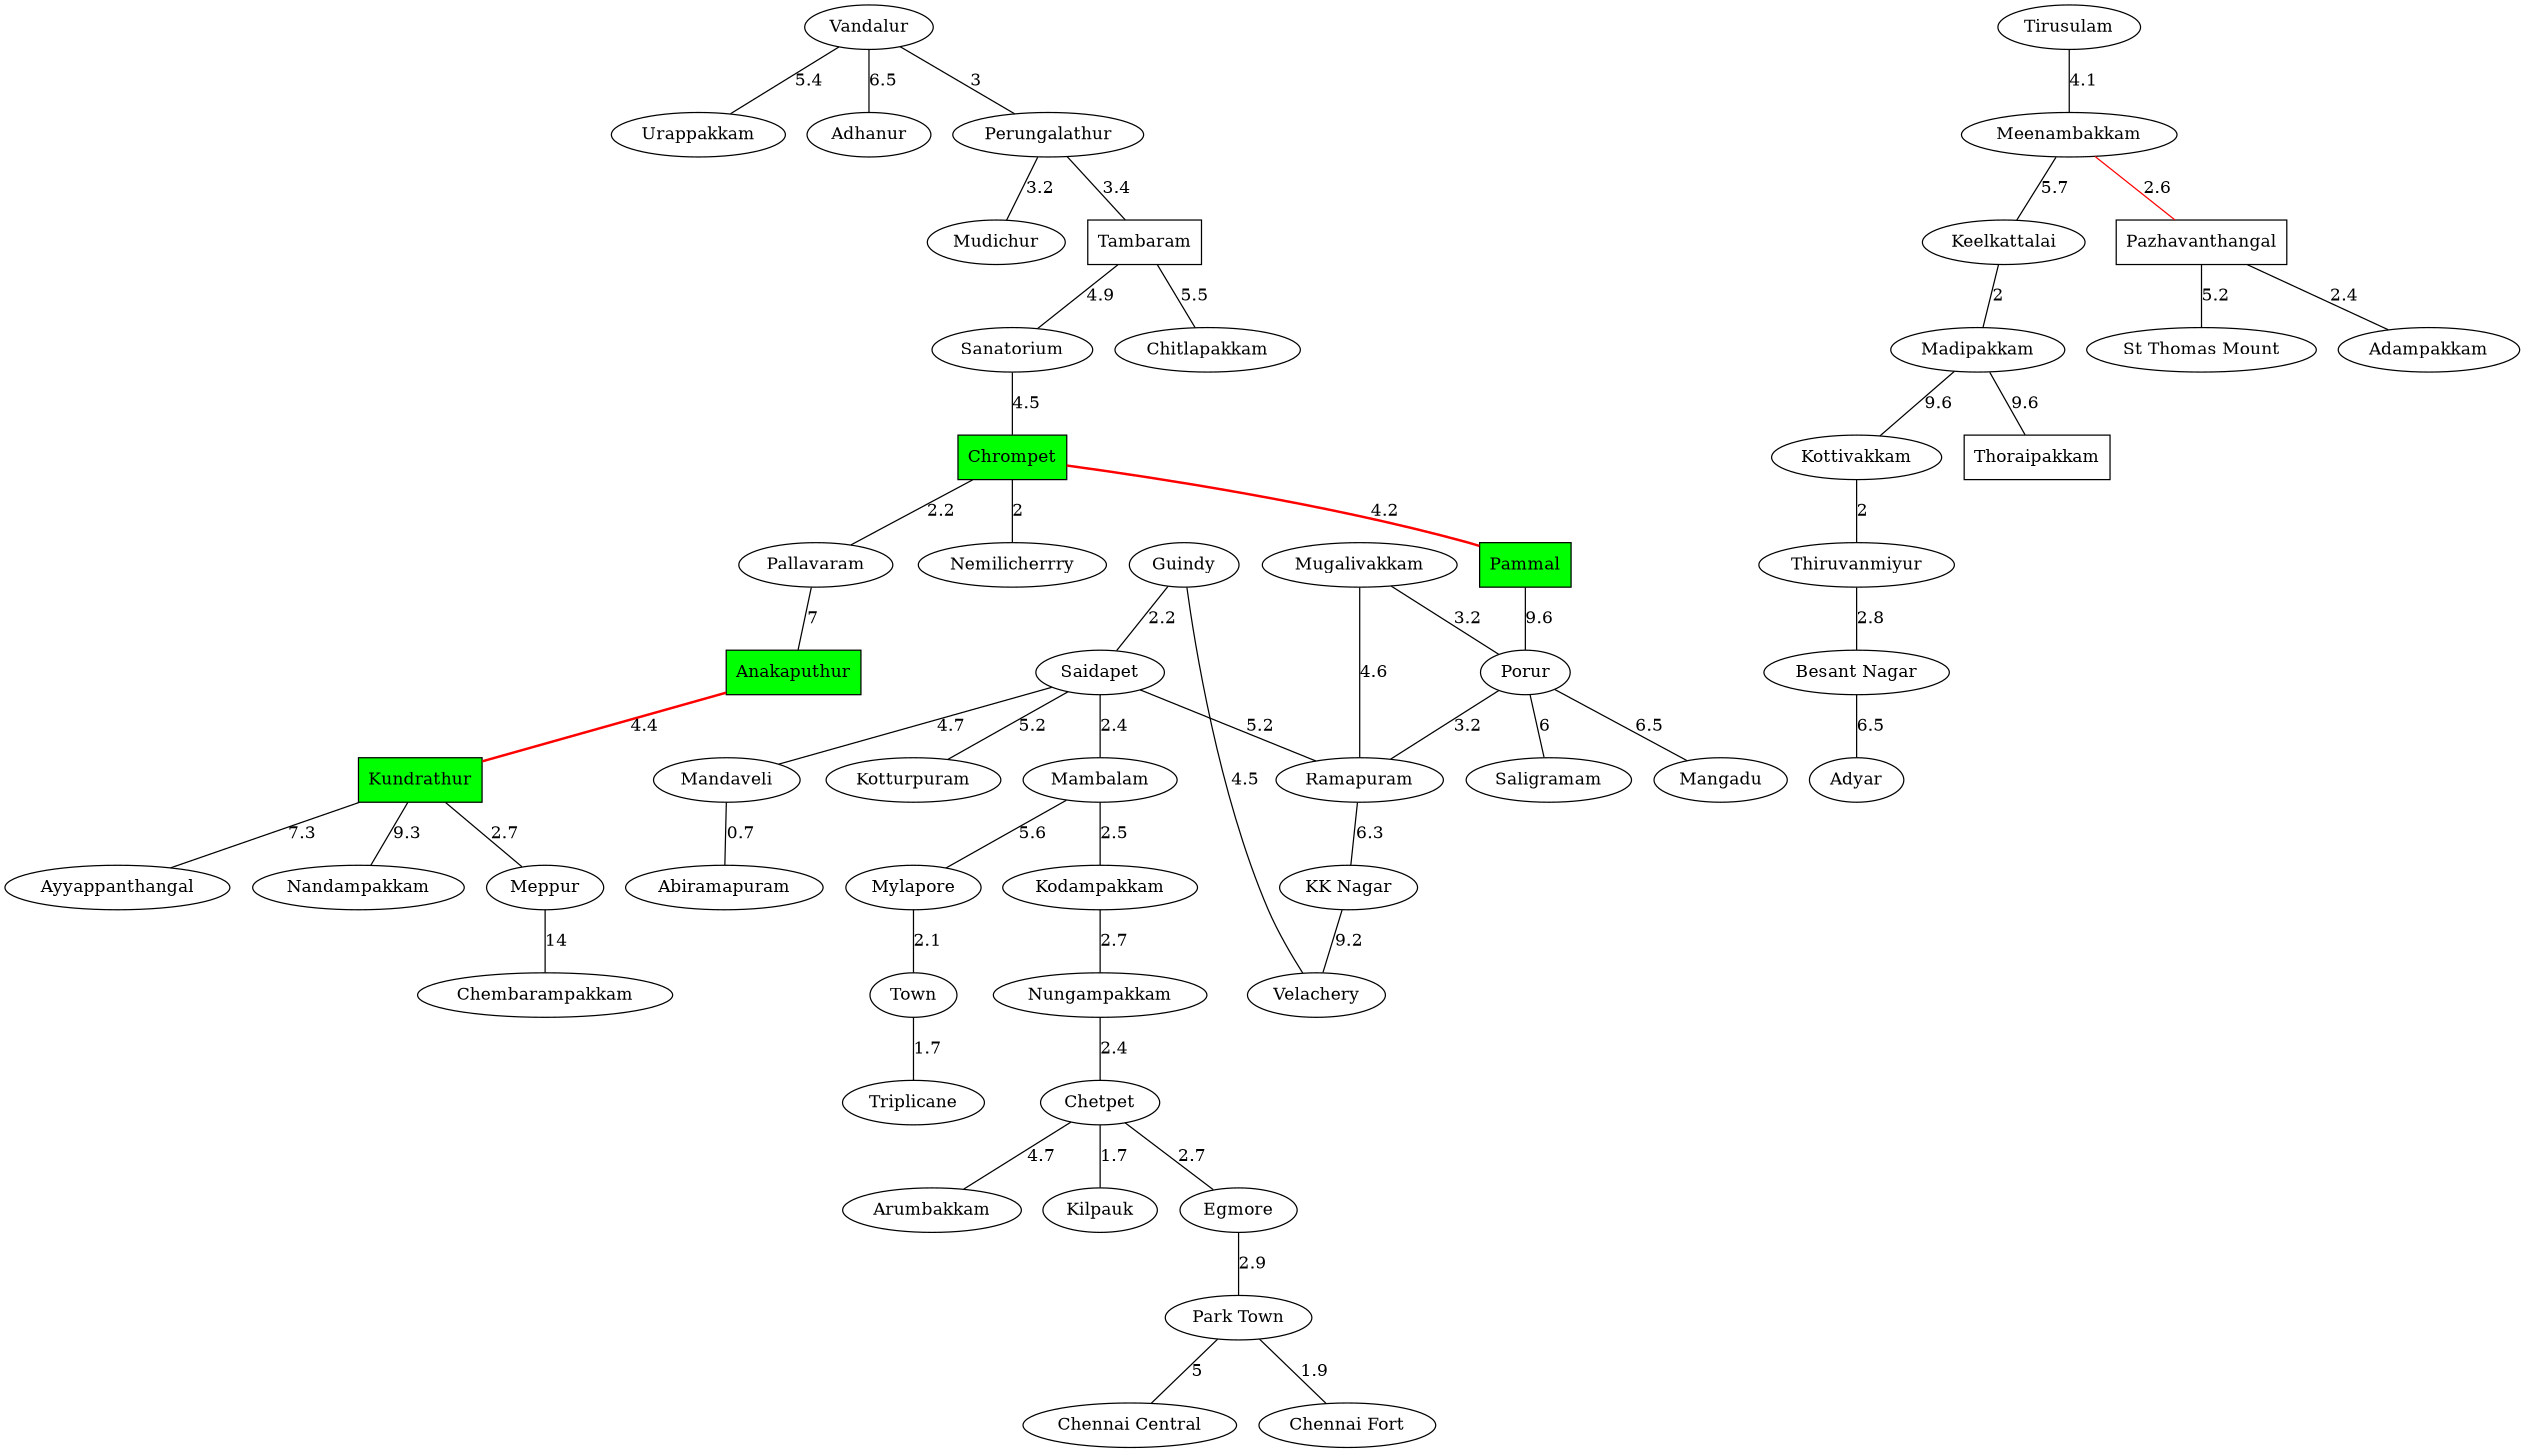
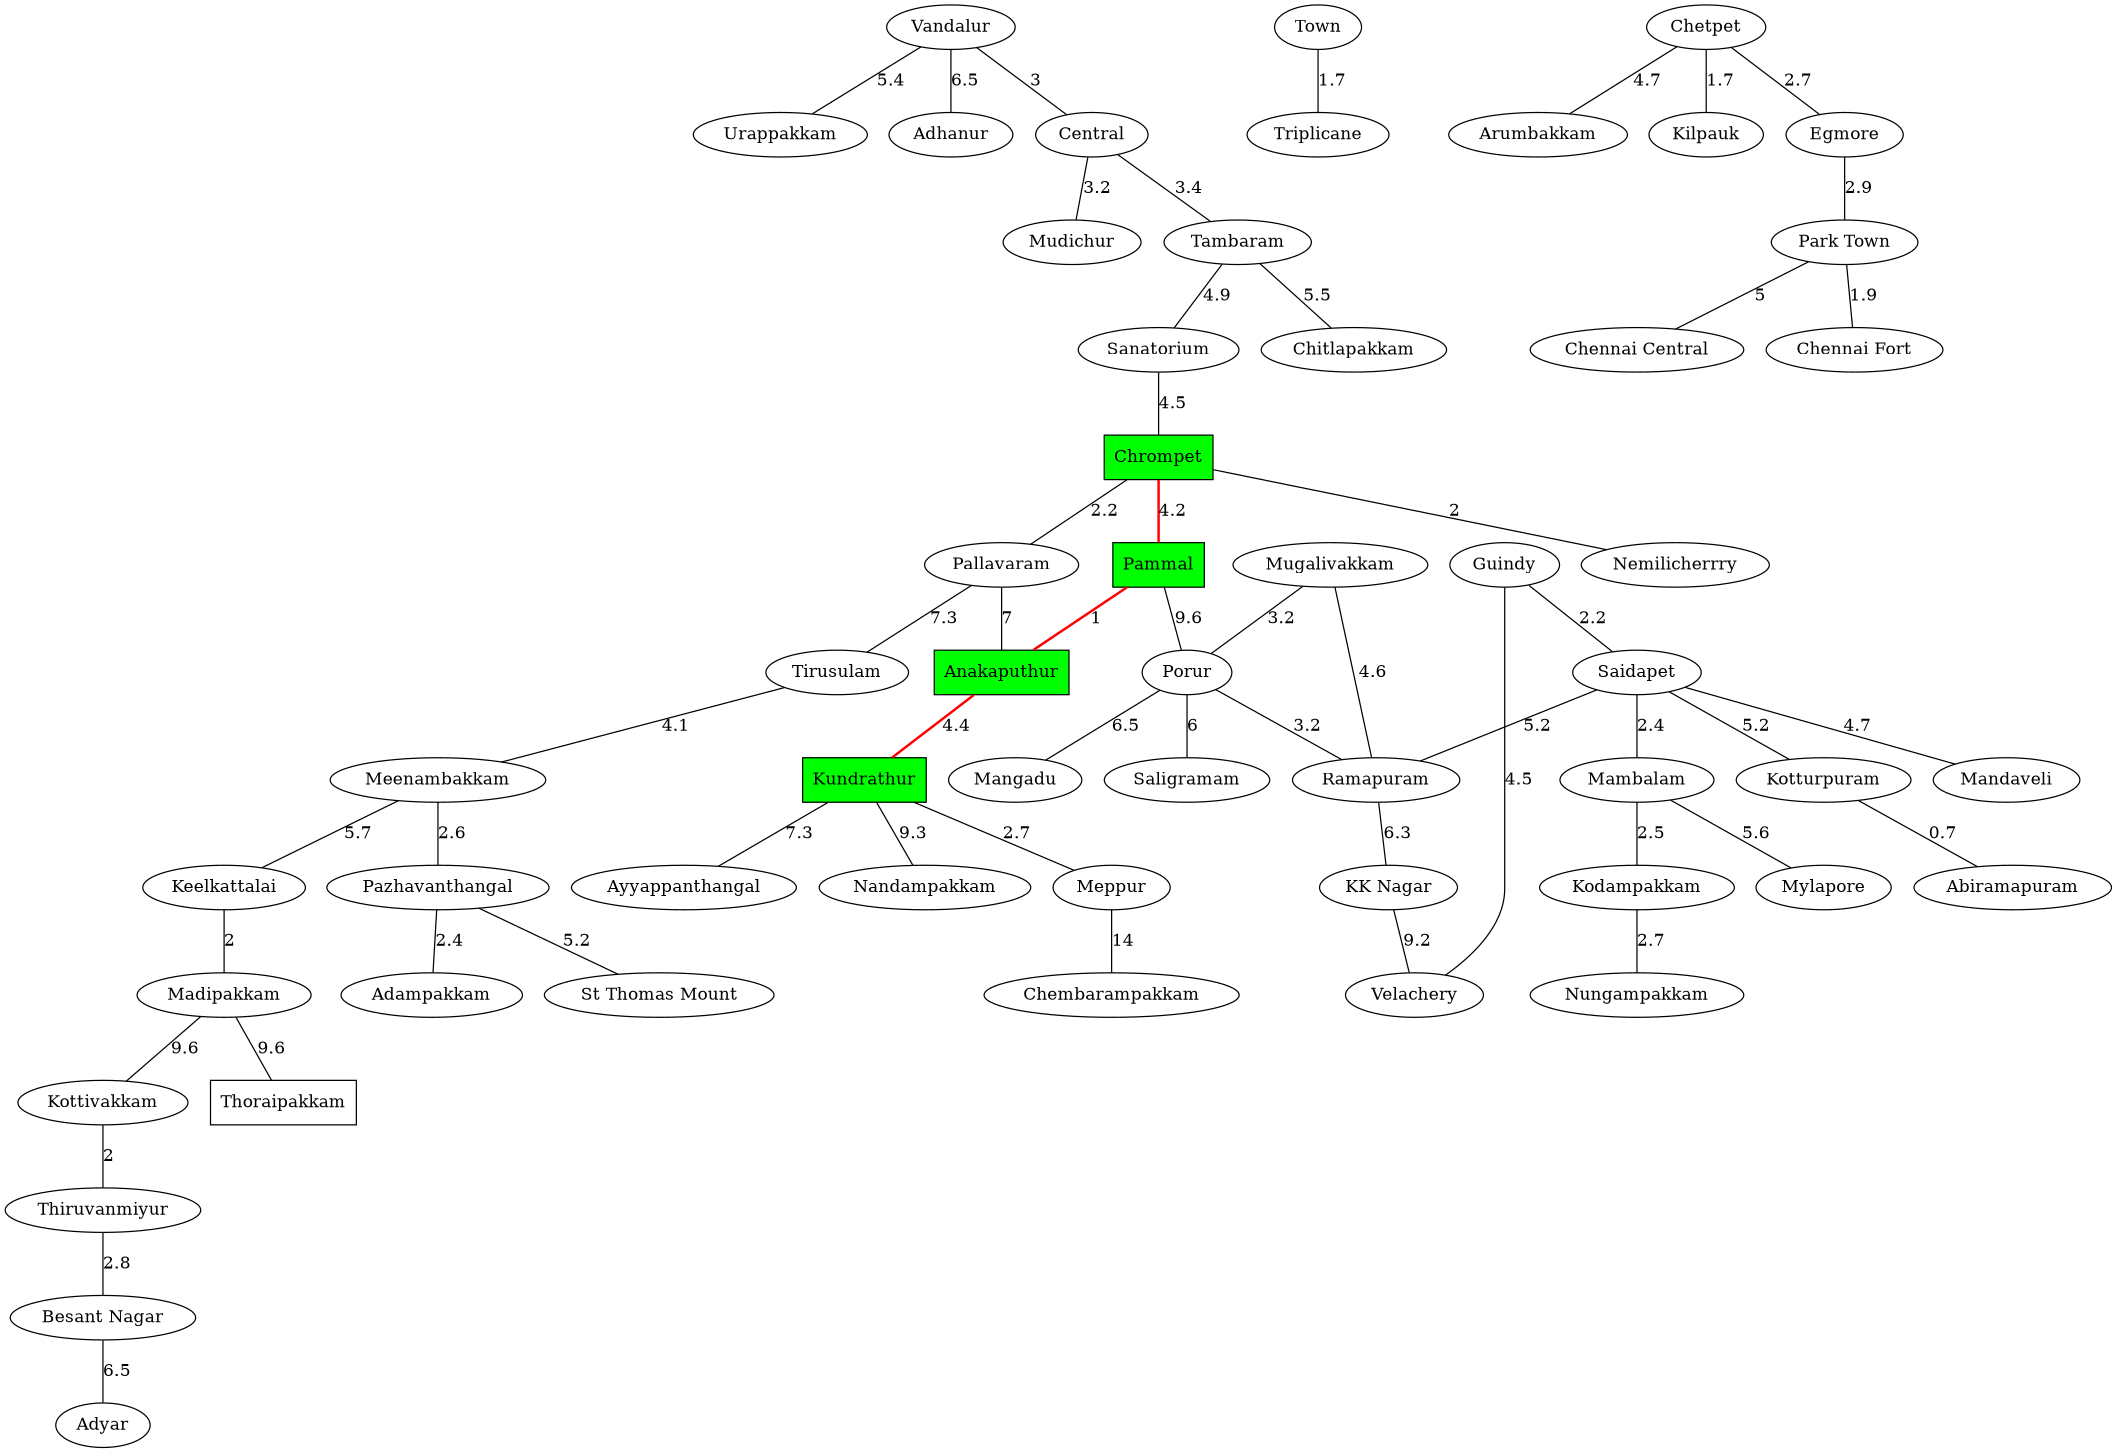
node "Perungalathur": label "Perungalathur" -> "Central"
edge "Meenambakkam" -- "Pazhavanthangal": color red -> black
node "Tambaram": shape box -> ellipse
node "Pazhavanthangal": shape box -> ellipse
edge "Pallavaram" -- "Tirusulam": added, label "7.3"
edge "Pammal" -- "Anakaputhur": added, label "1"
edge "Mandaveli" -- "Abiramapuram": now "Kotturpuram" -- "Abiramapuram"
edge "Mylapore" -- "Town": removed, label "2.1"
edge "Nungampakkam" -- "Chetpet": removed, label "2.4"
